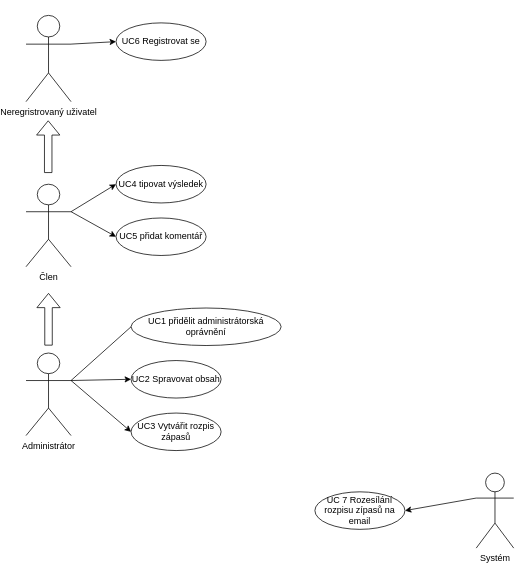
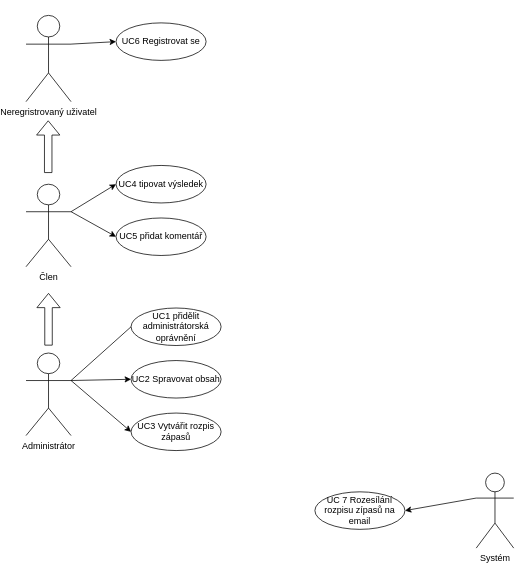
node "UC1 přidělit administrátorská oprávnění": size 150x38 -> 90x38
